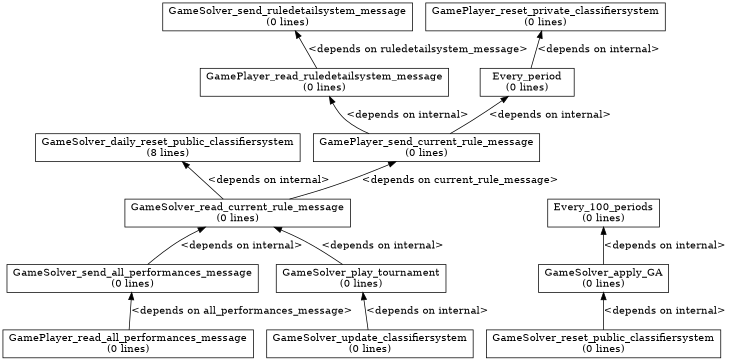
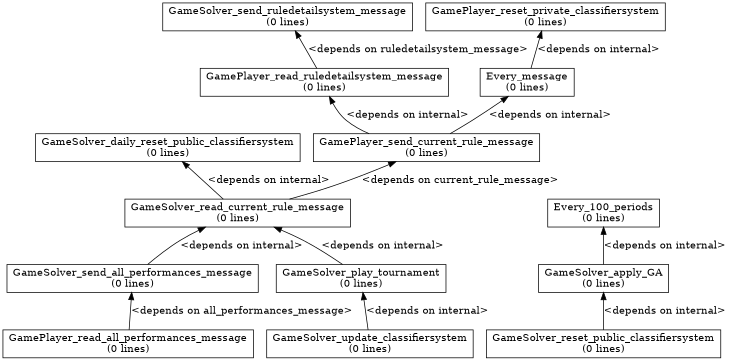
node "Every_period (0 lines)": label "Every_period (0 lines)" -> "Every_message (0 lines)"
node "GameSolver_daily_reset_public_classifiersystem (8 lines)": label "GameSolver_daily_reset_public_classifiersystem (8 lines)" -> "GameSolver_daily_reset_public_classifiersystem (0 lines)"
